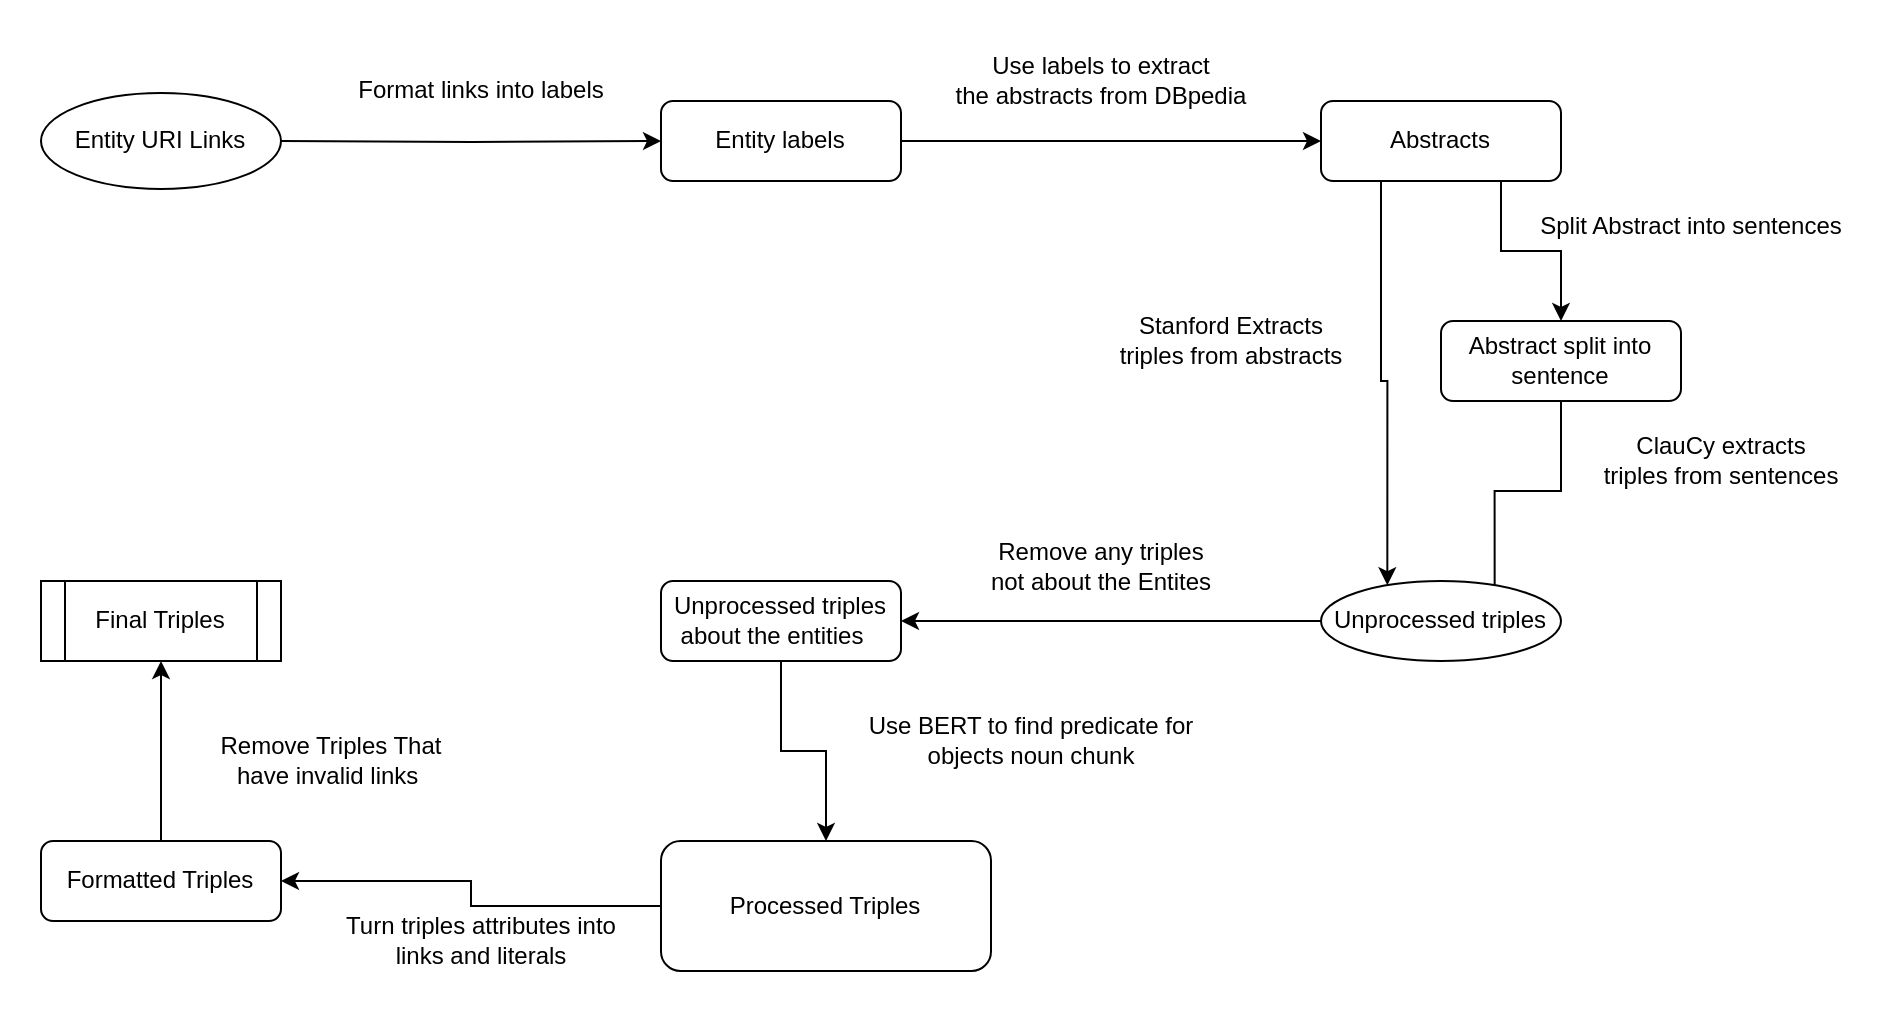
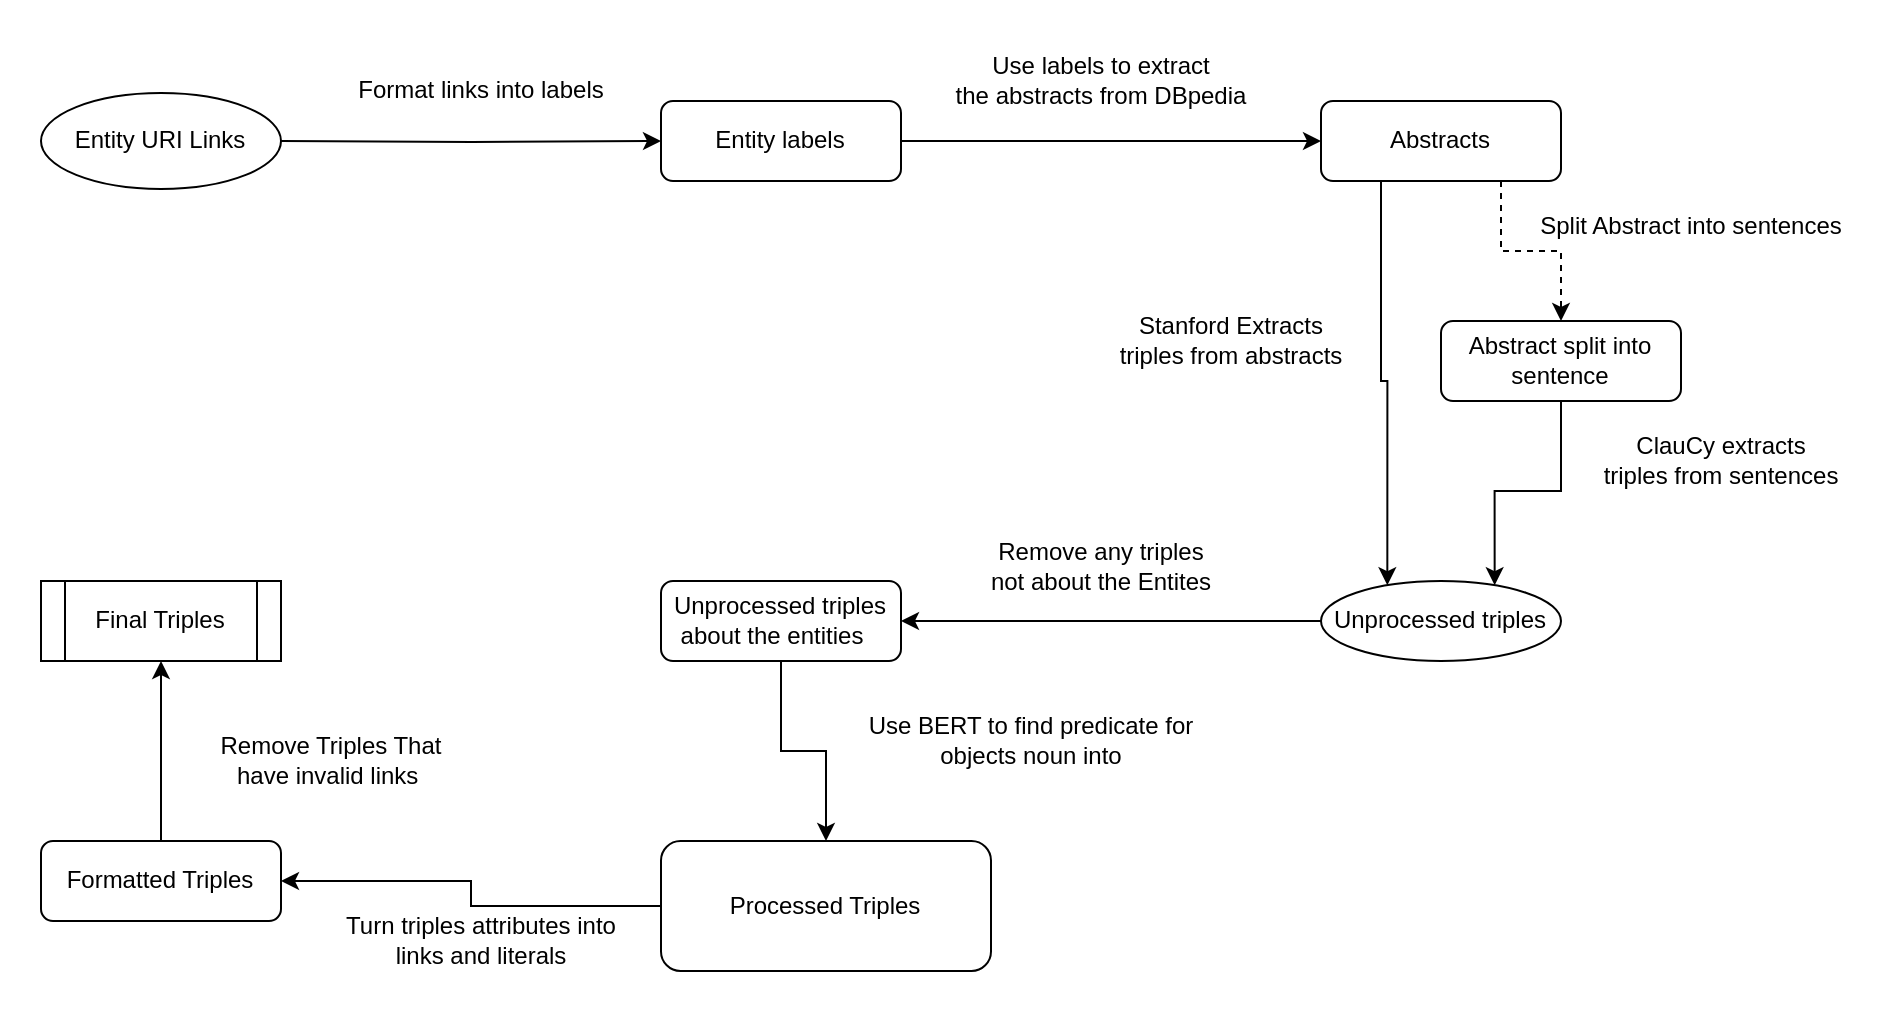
edge "Abstracts" -> "Abstract split into sentence": style solid -> dashed
edge "Abstract split into sentence" -- "Unprocessed triples": arrowhead none -> classic
node "Use BERT to find predicate for objects noun chunk": label "Use BERT to find predicate for objects noun chunk" -> "Use BERT to find predicate for objects noun into"
